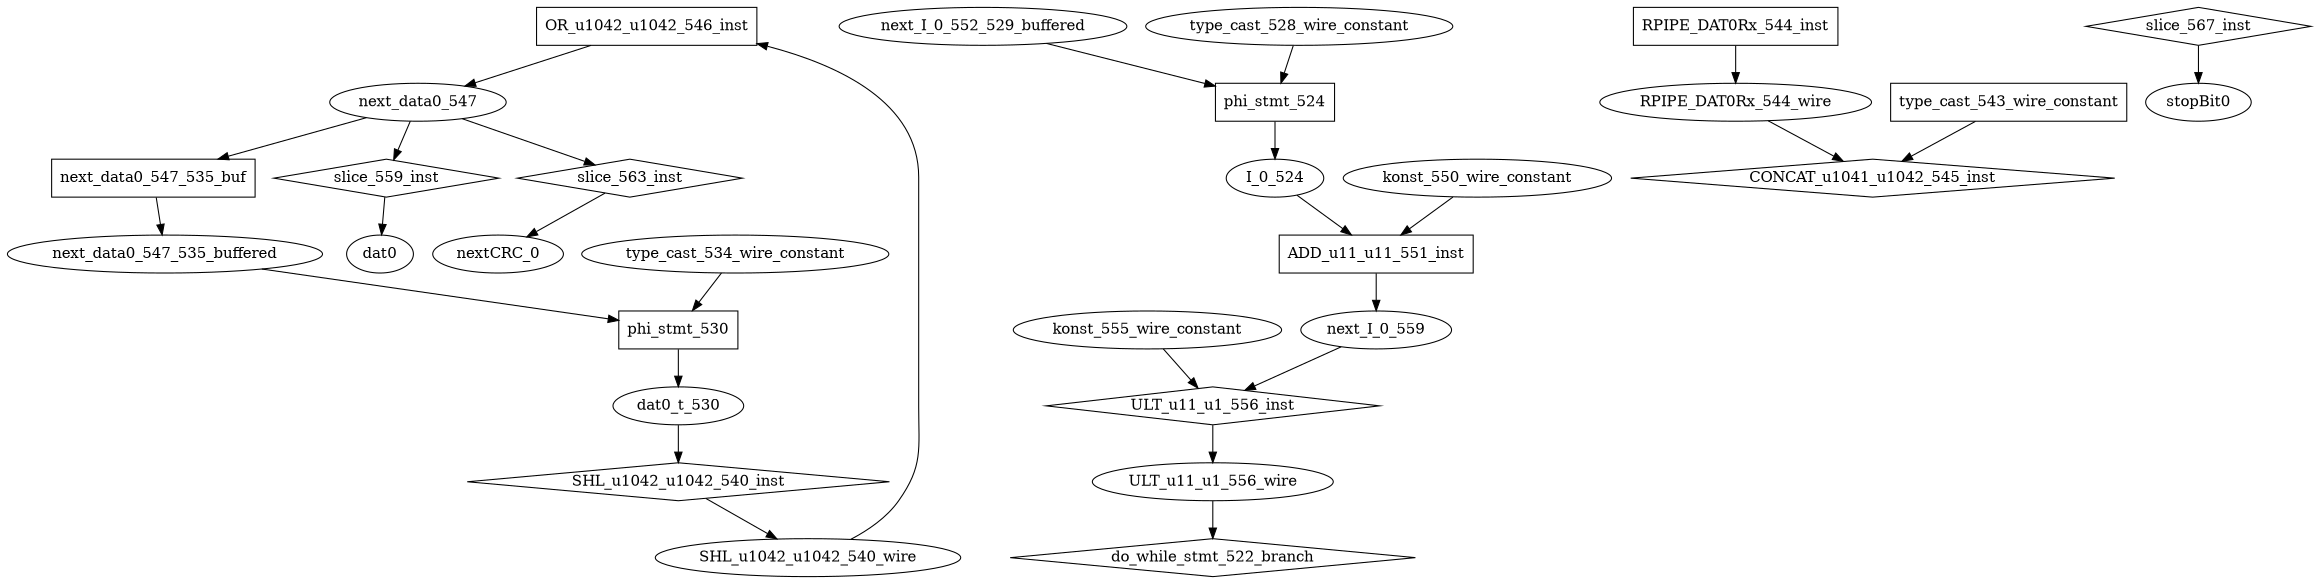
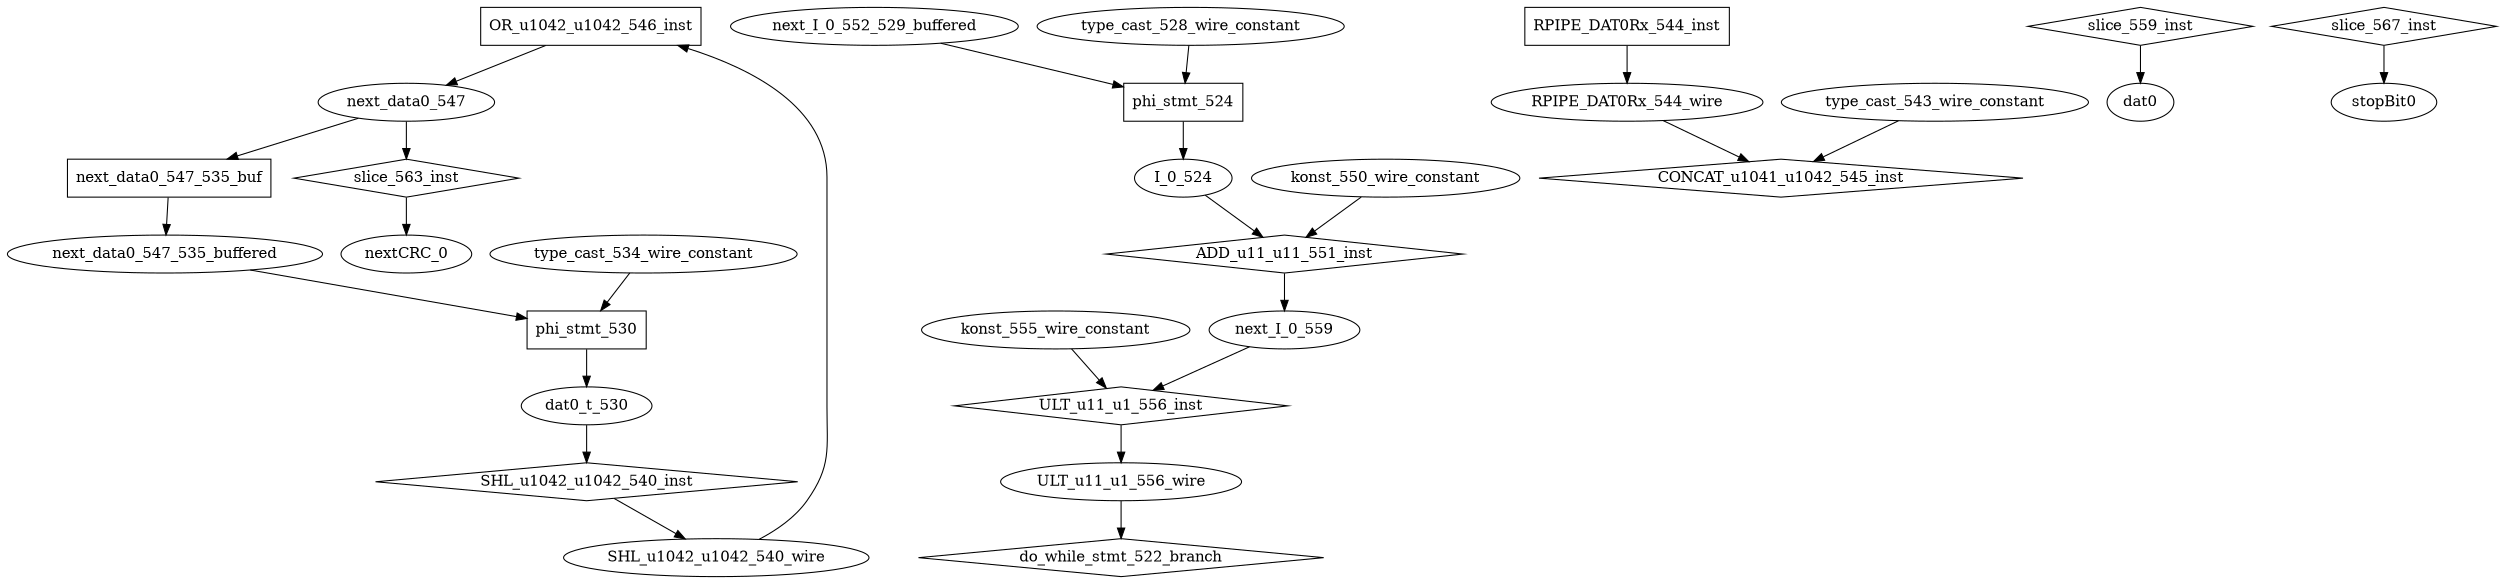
node "type_cast_543_wire_constant": shape box -> ellipse
edge "next_data0_547" -> "slice_559_inst": removed
node "ADD_u11_u11_551_inst": shape box -> diamond
